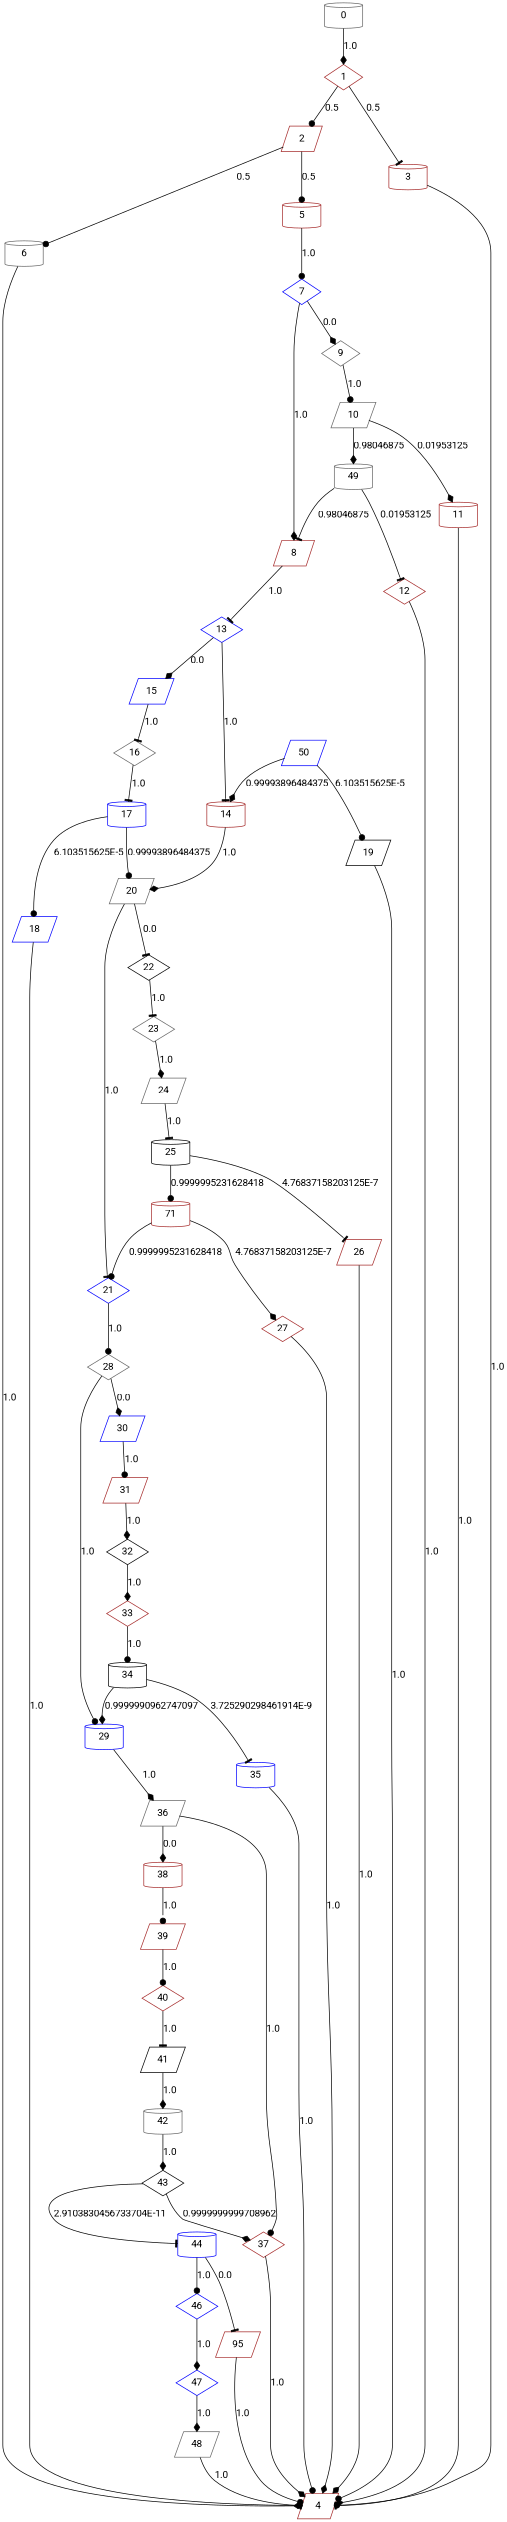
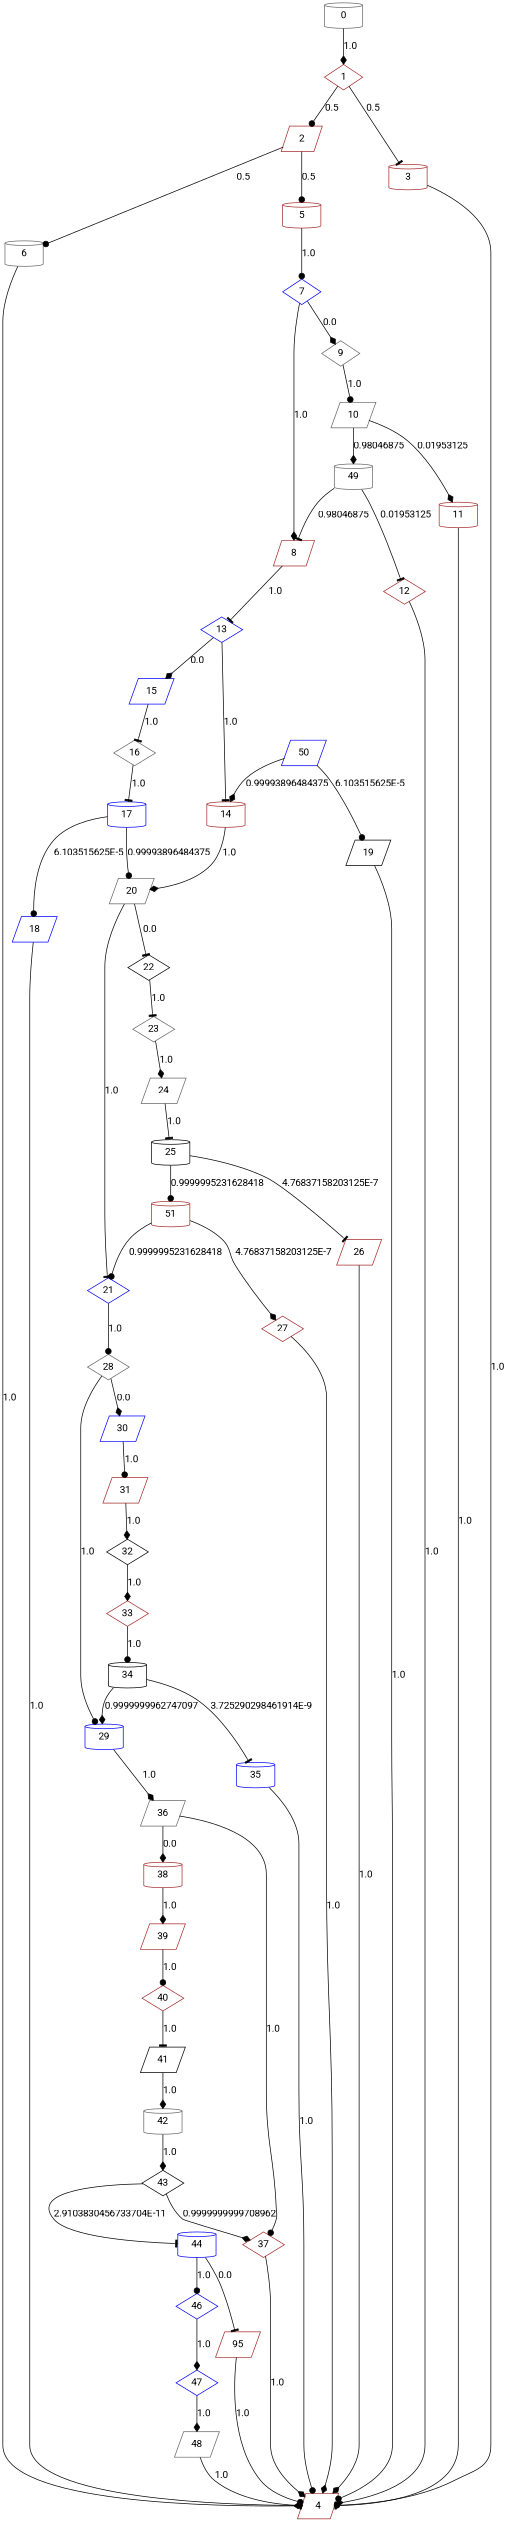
node "71": label "71" -> "51"
edge "34" -> "29": label "0.9999990962747097" -> "0.9999999962747097"
edge "38" -> "39": arrowhead dot -> diamond
